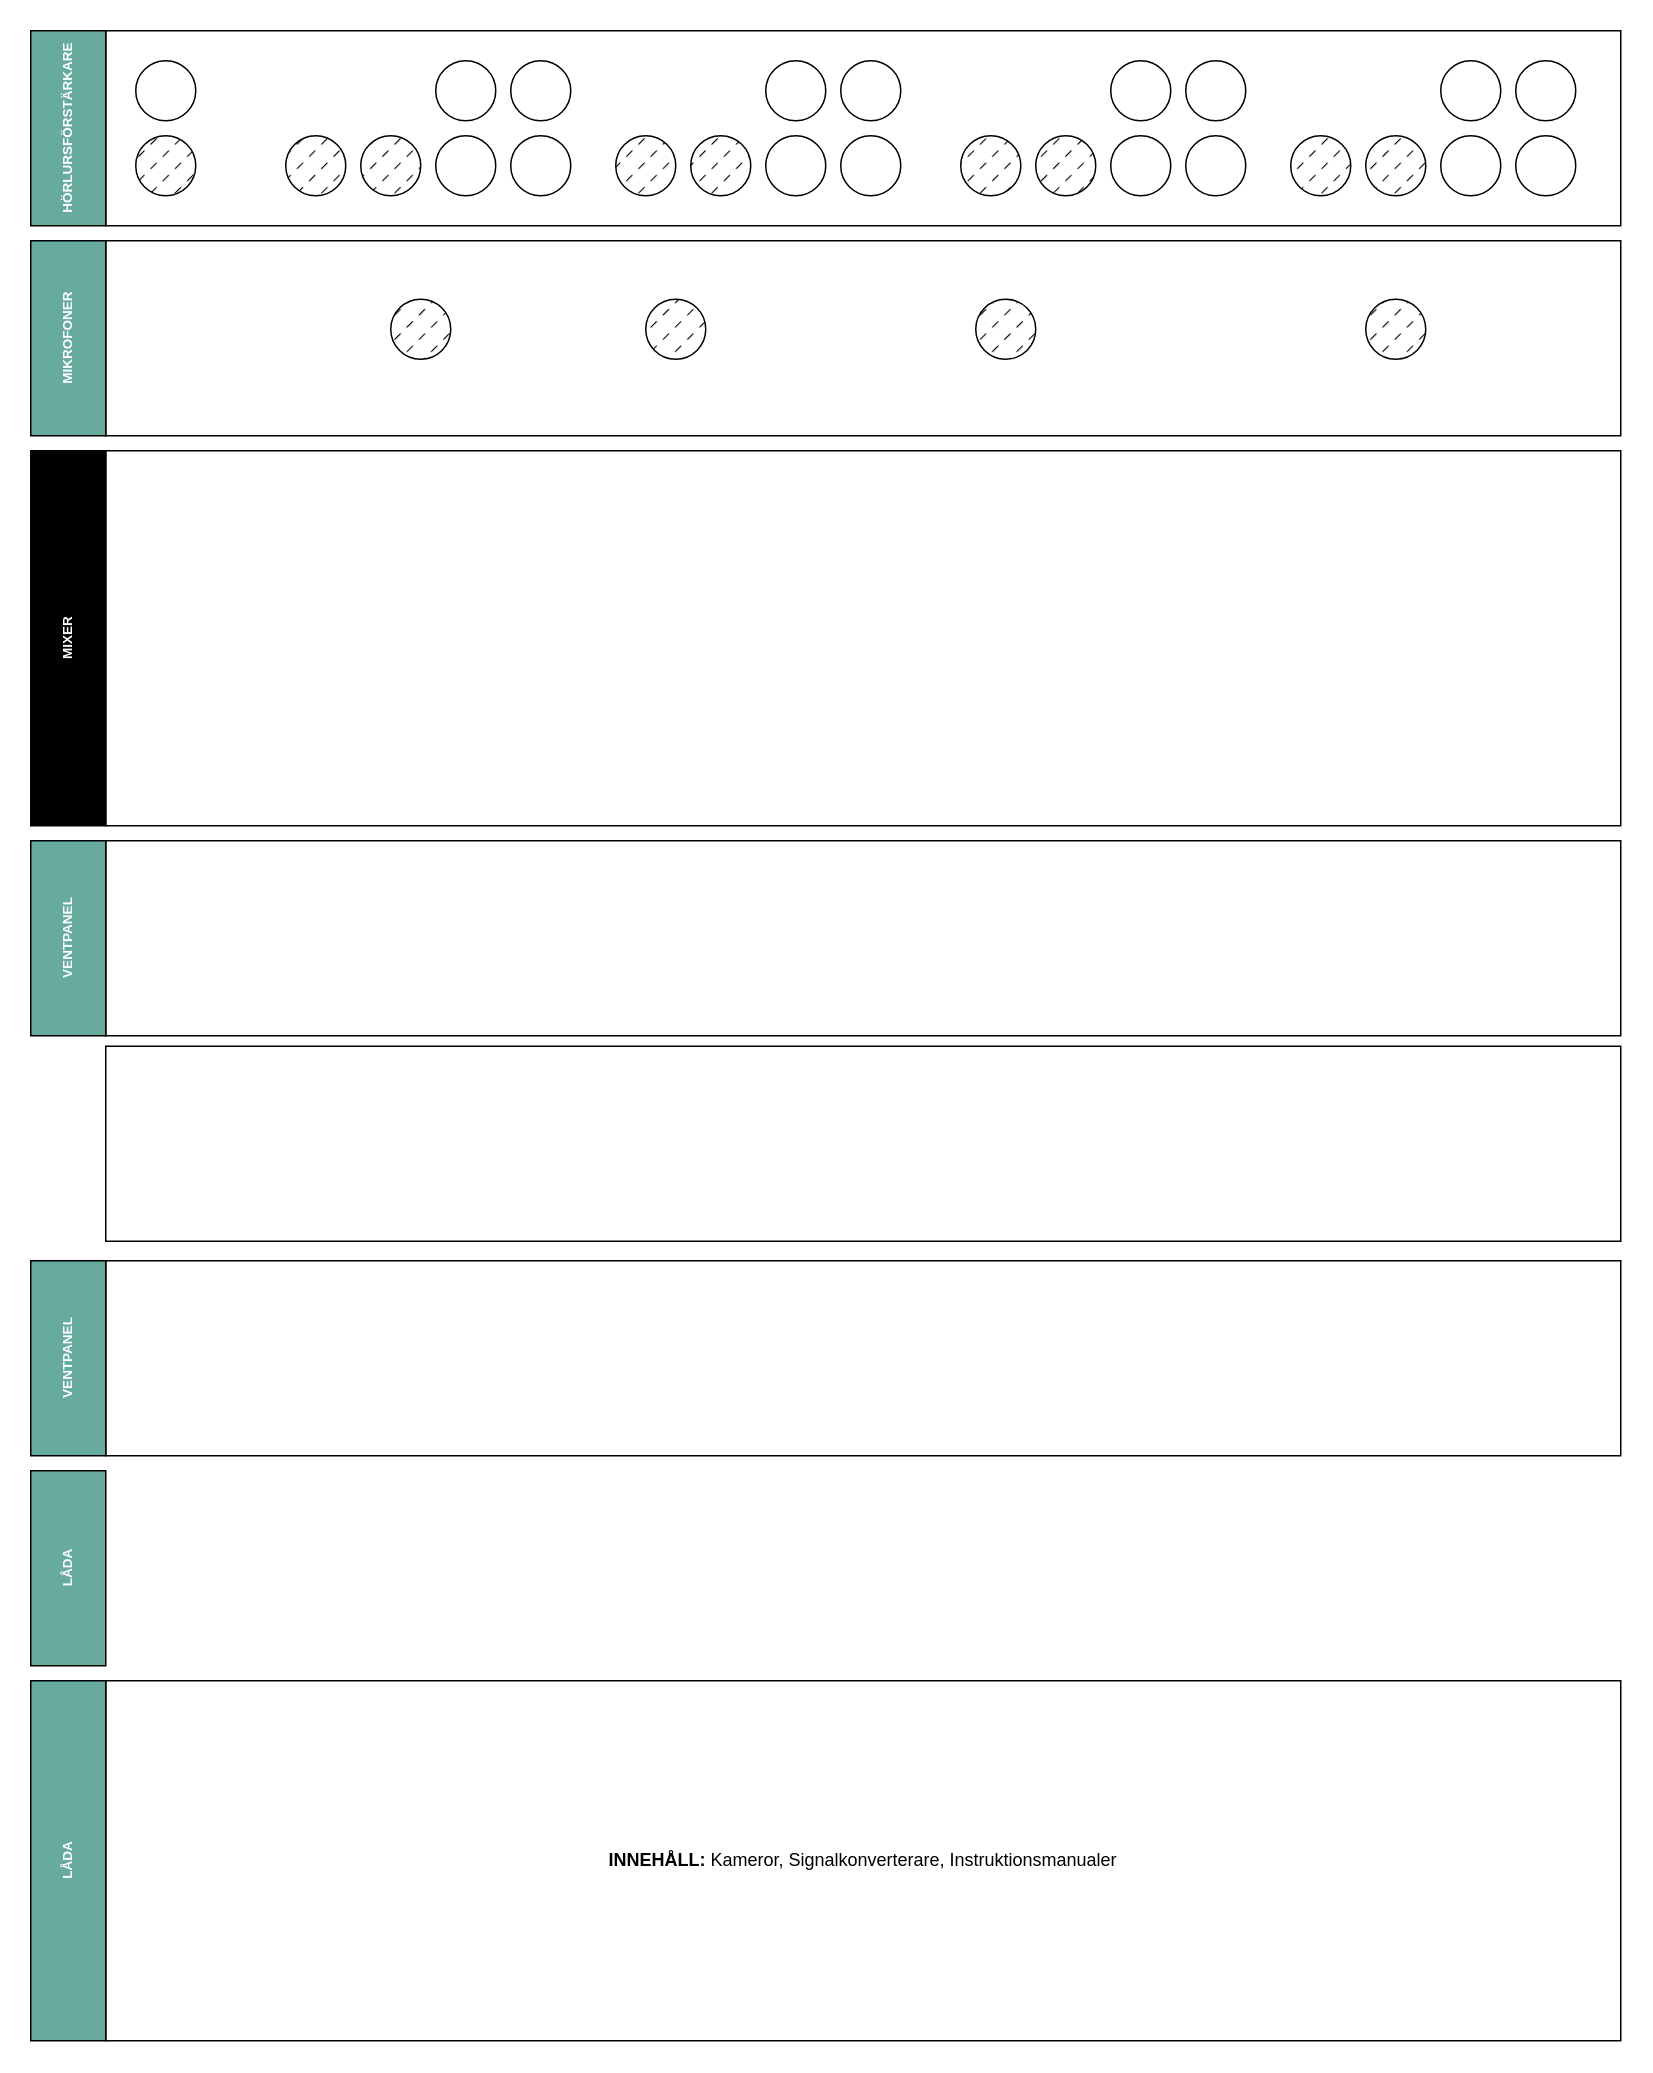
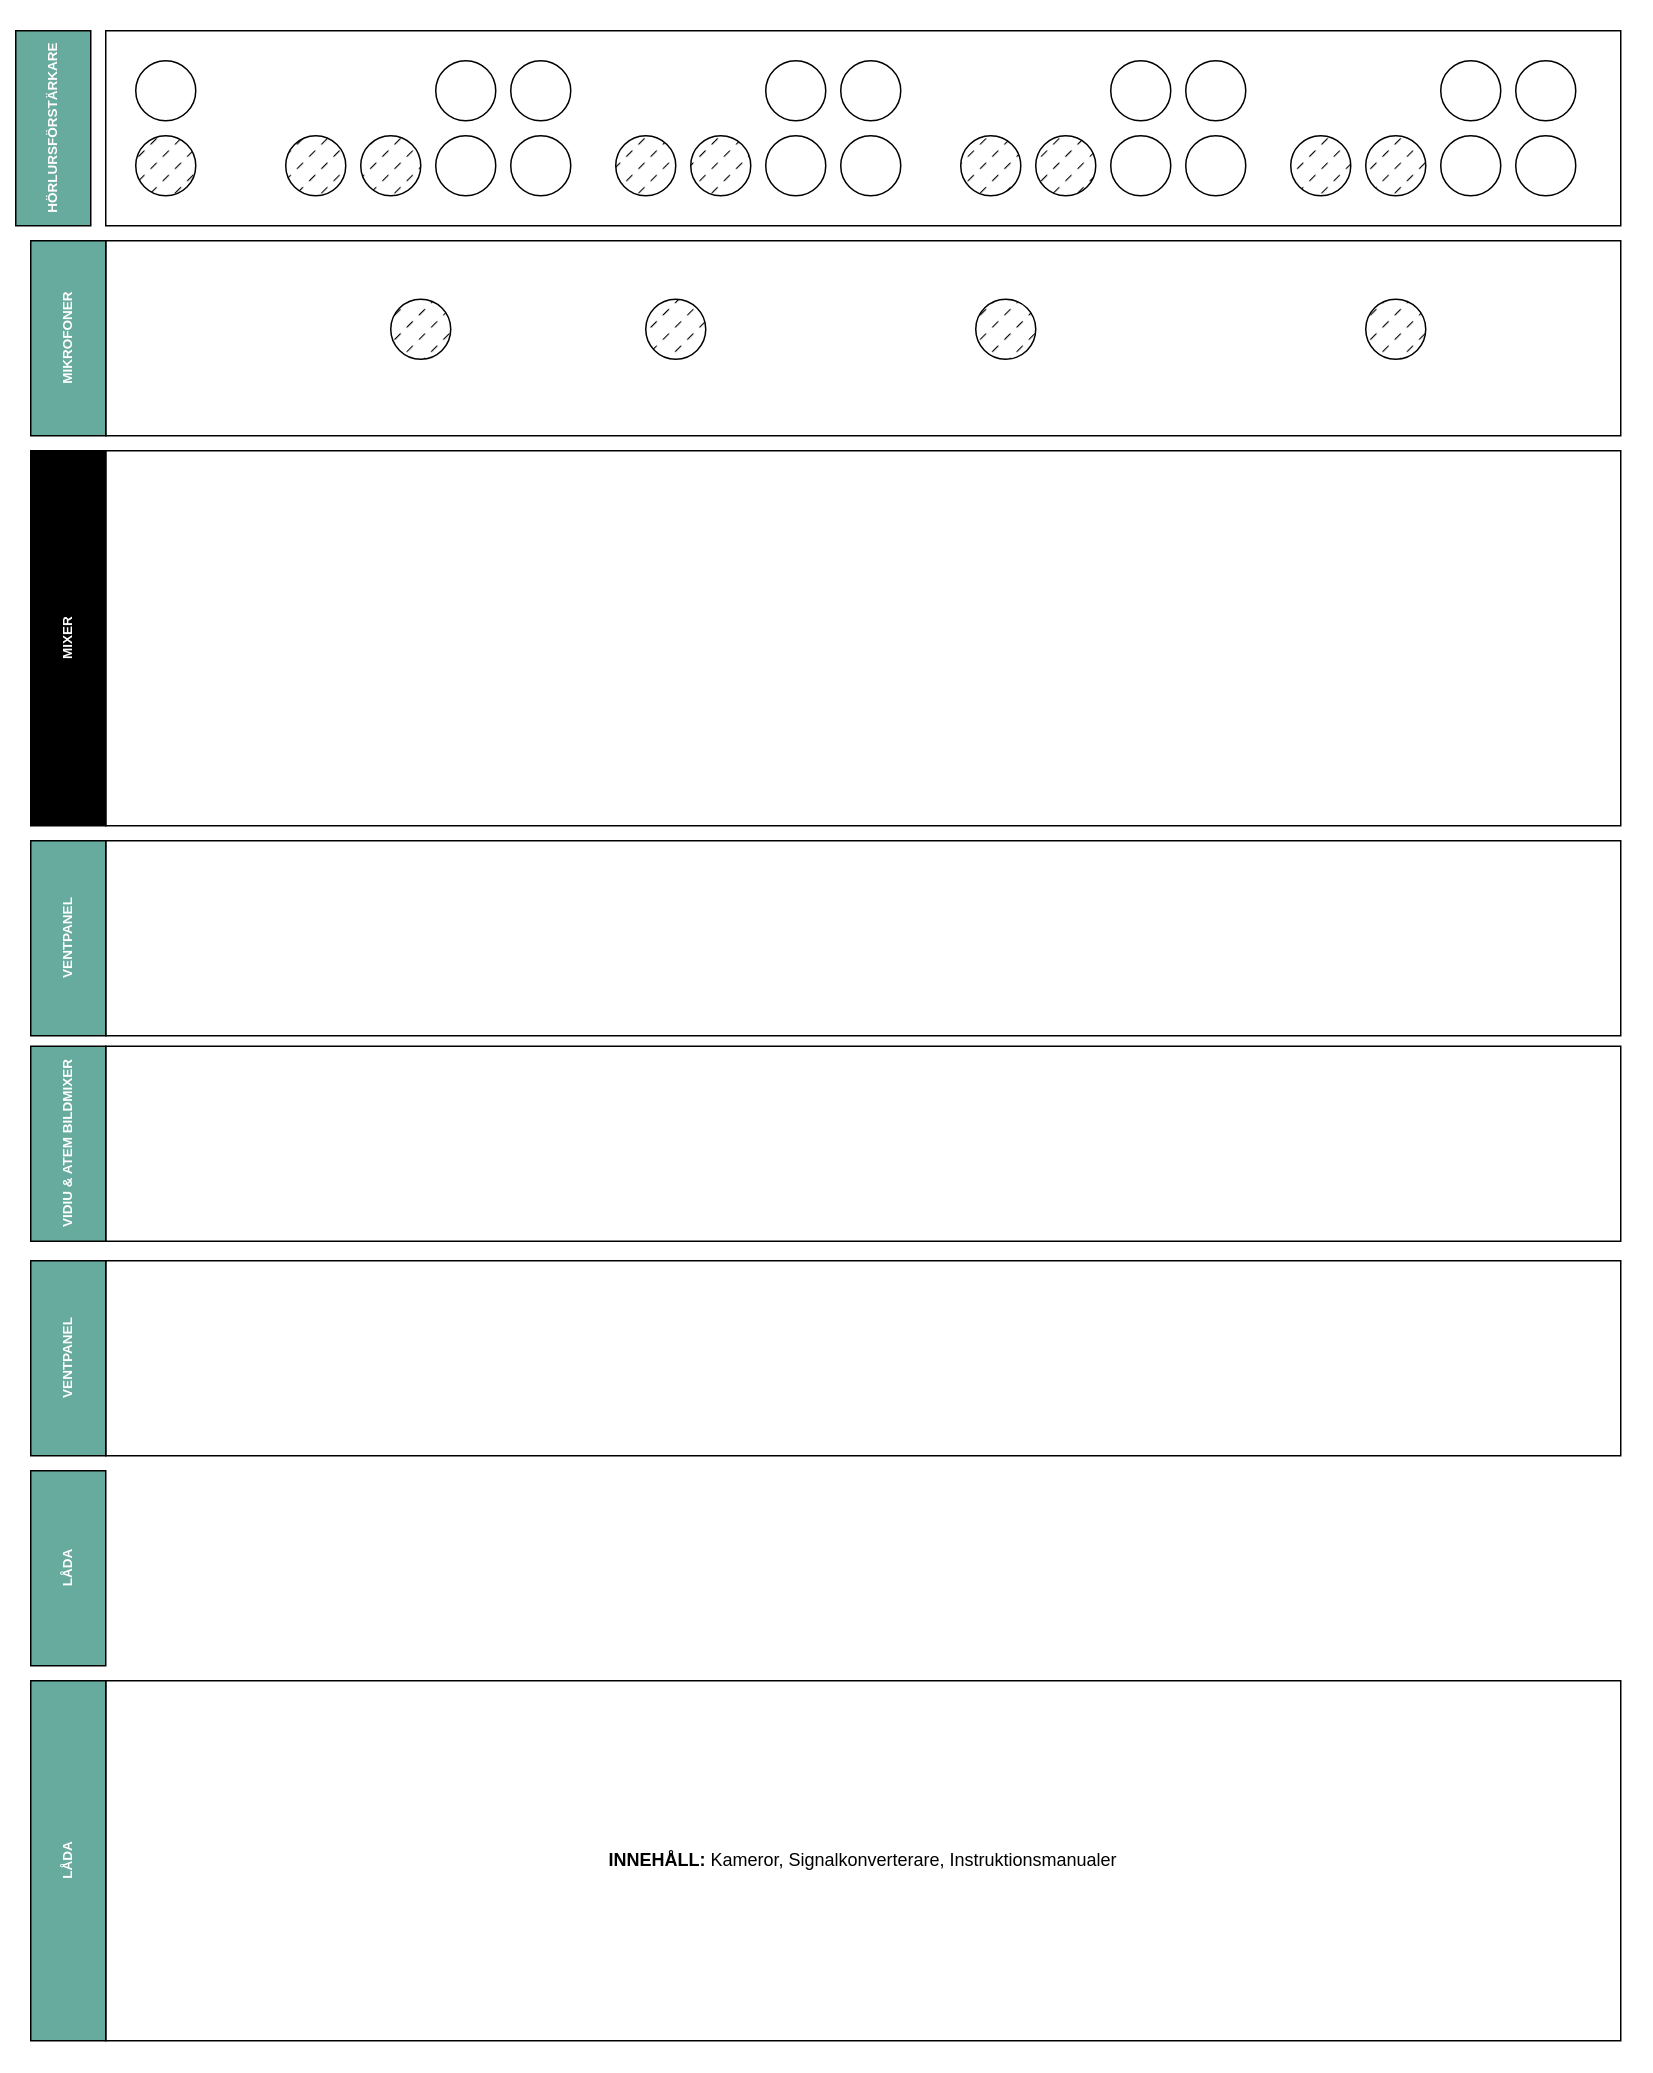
node "HÖRLURSFÖRSTÄRKARE": moved (68, 128) -> (53, 128)
node "VIDIU & ATEM BILDMIXER": added
